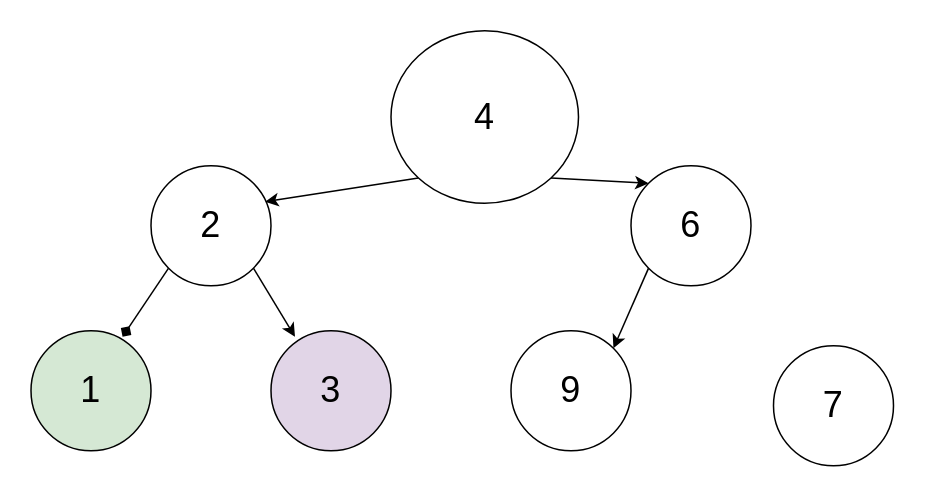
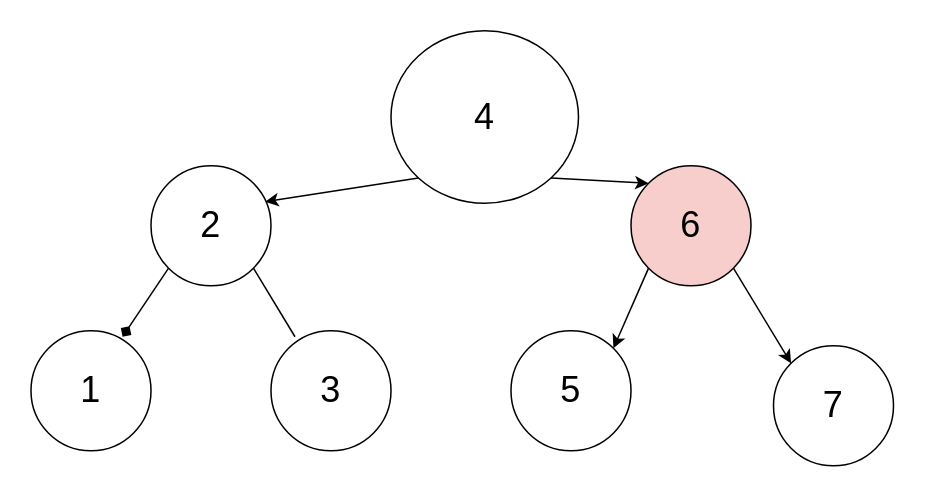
node "6": fillcolor #ffffff -> #f8cecc
edge "6" -> "7": added
edge "2" -> "3": arrowhead classic -> none
node "1": fillcolor #d5e8d4 -> #ffffff
node "3": fillcolor #e1d5e7 -> #ffffff
node "9": label "9" -> "5"
